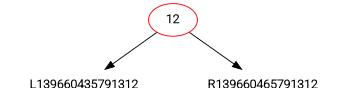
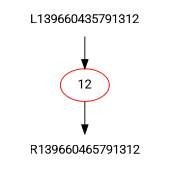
edge "12" -> "L139660435791312": reversed
